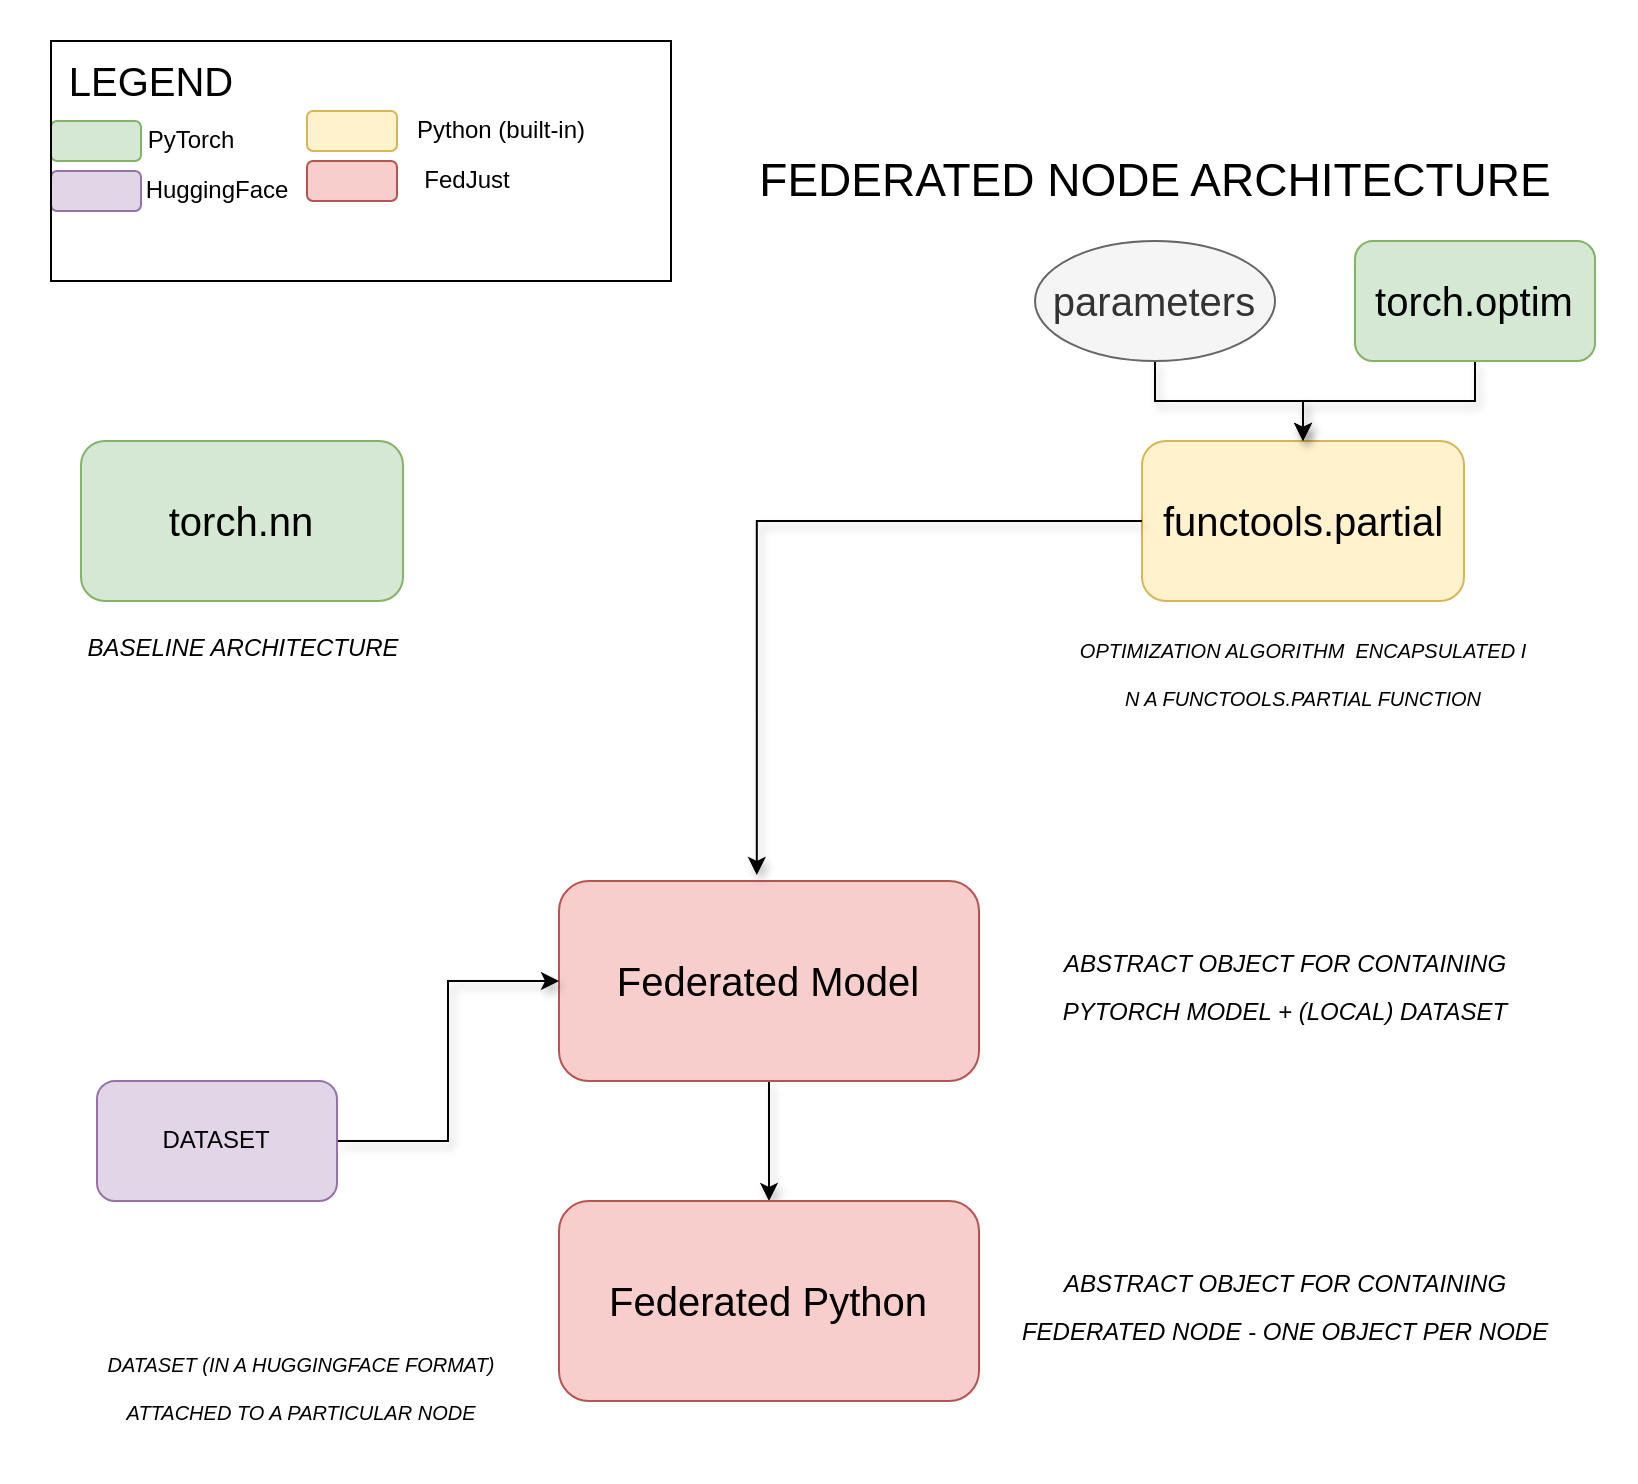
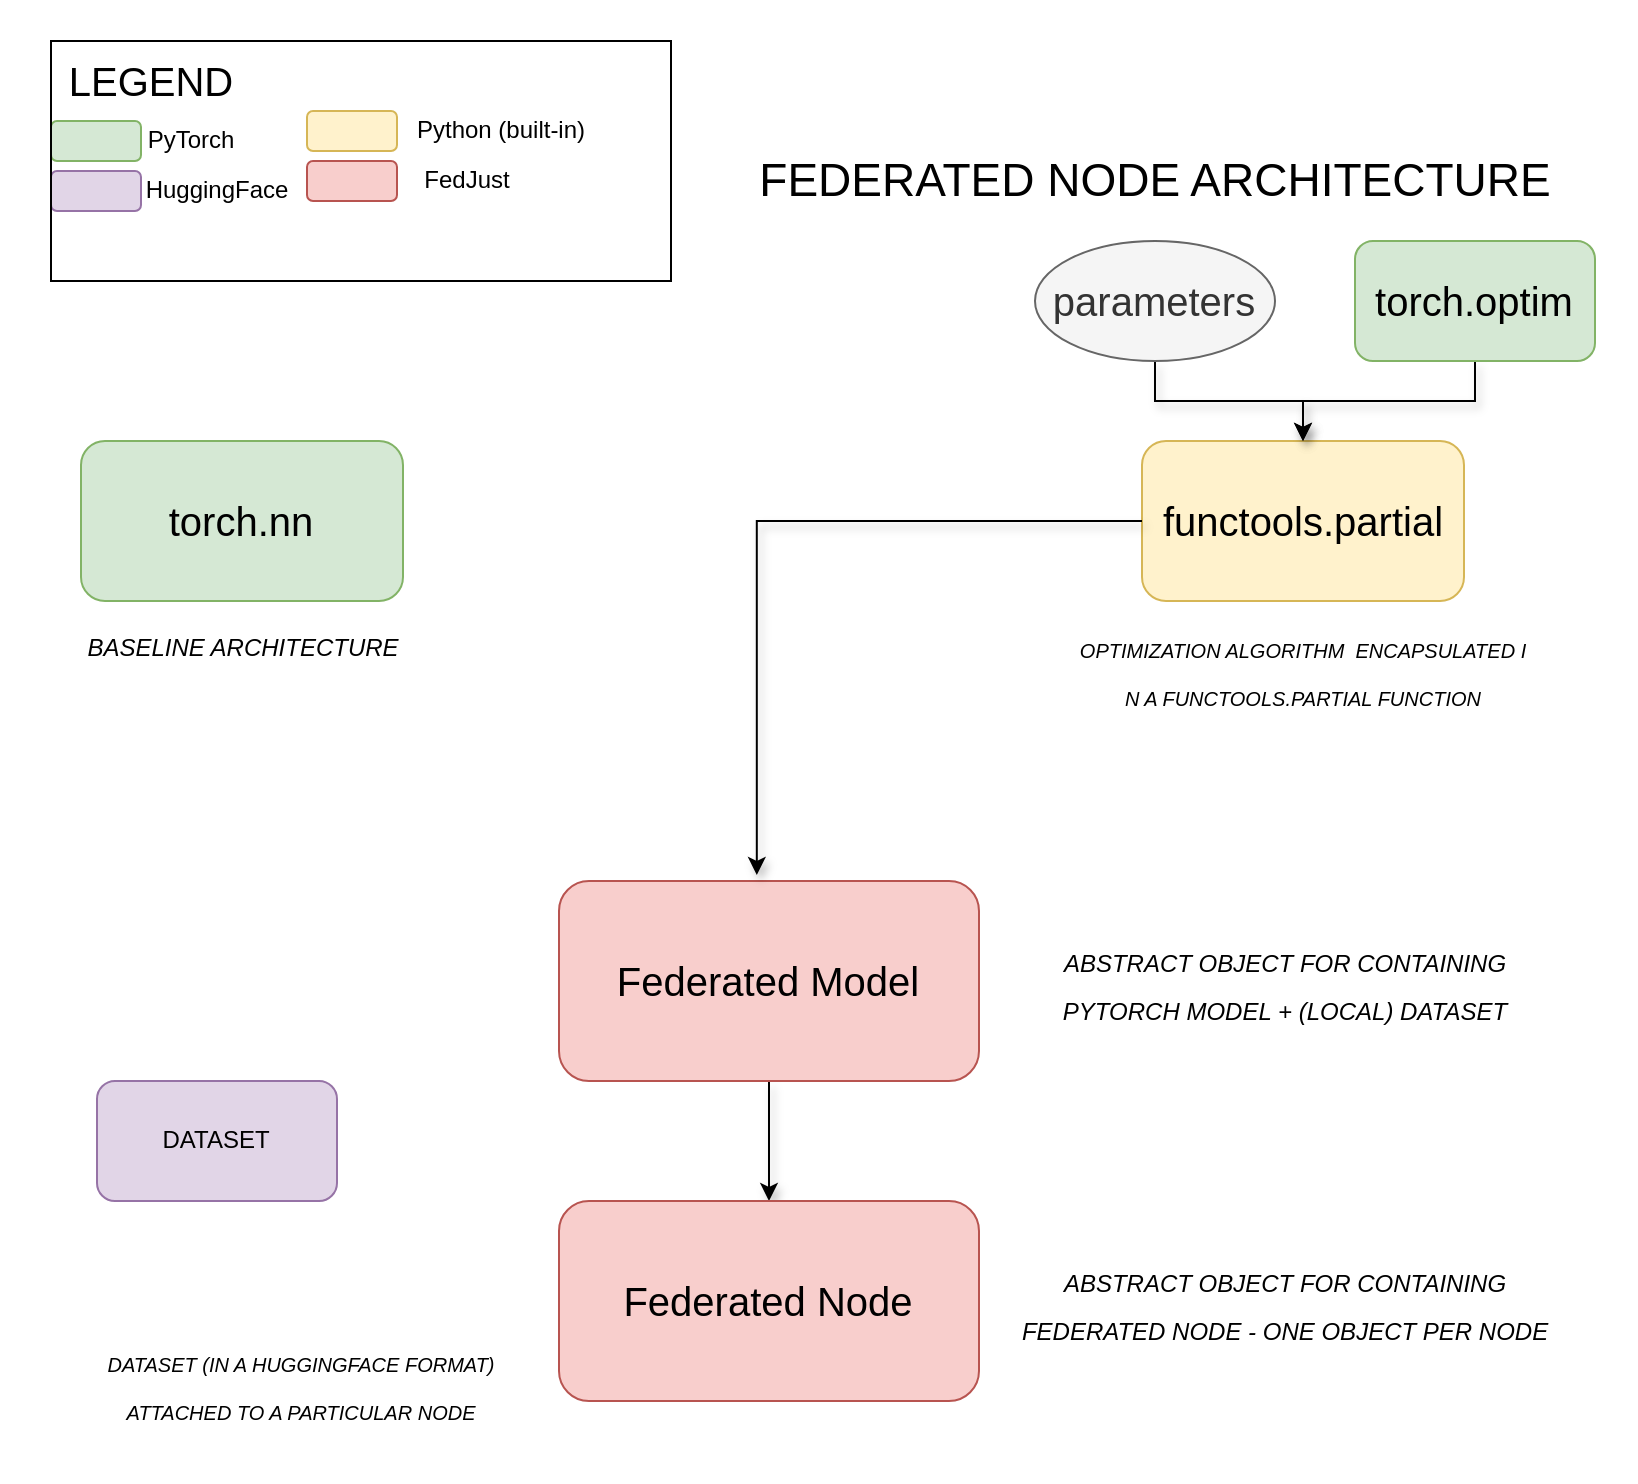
edge "DATASET" -> "Federated Model": removed
node "Federated Python": label "Federated Python" -> "Federated Node"
